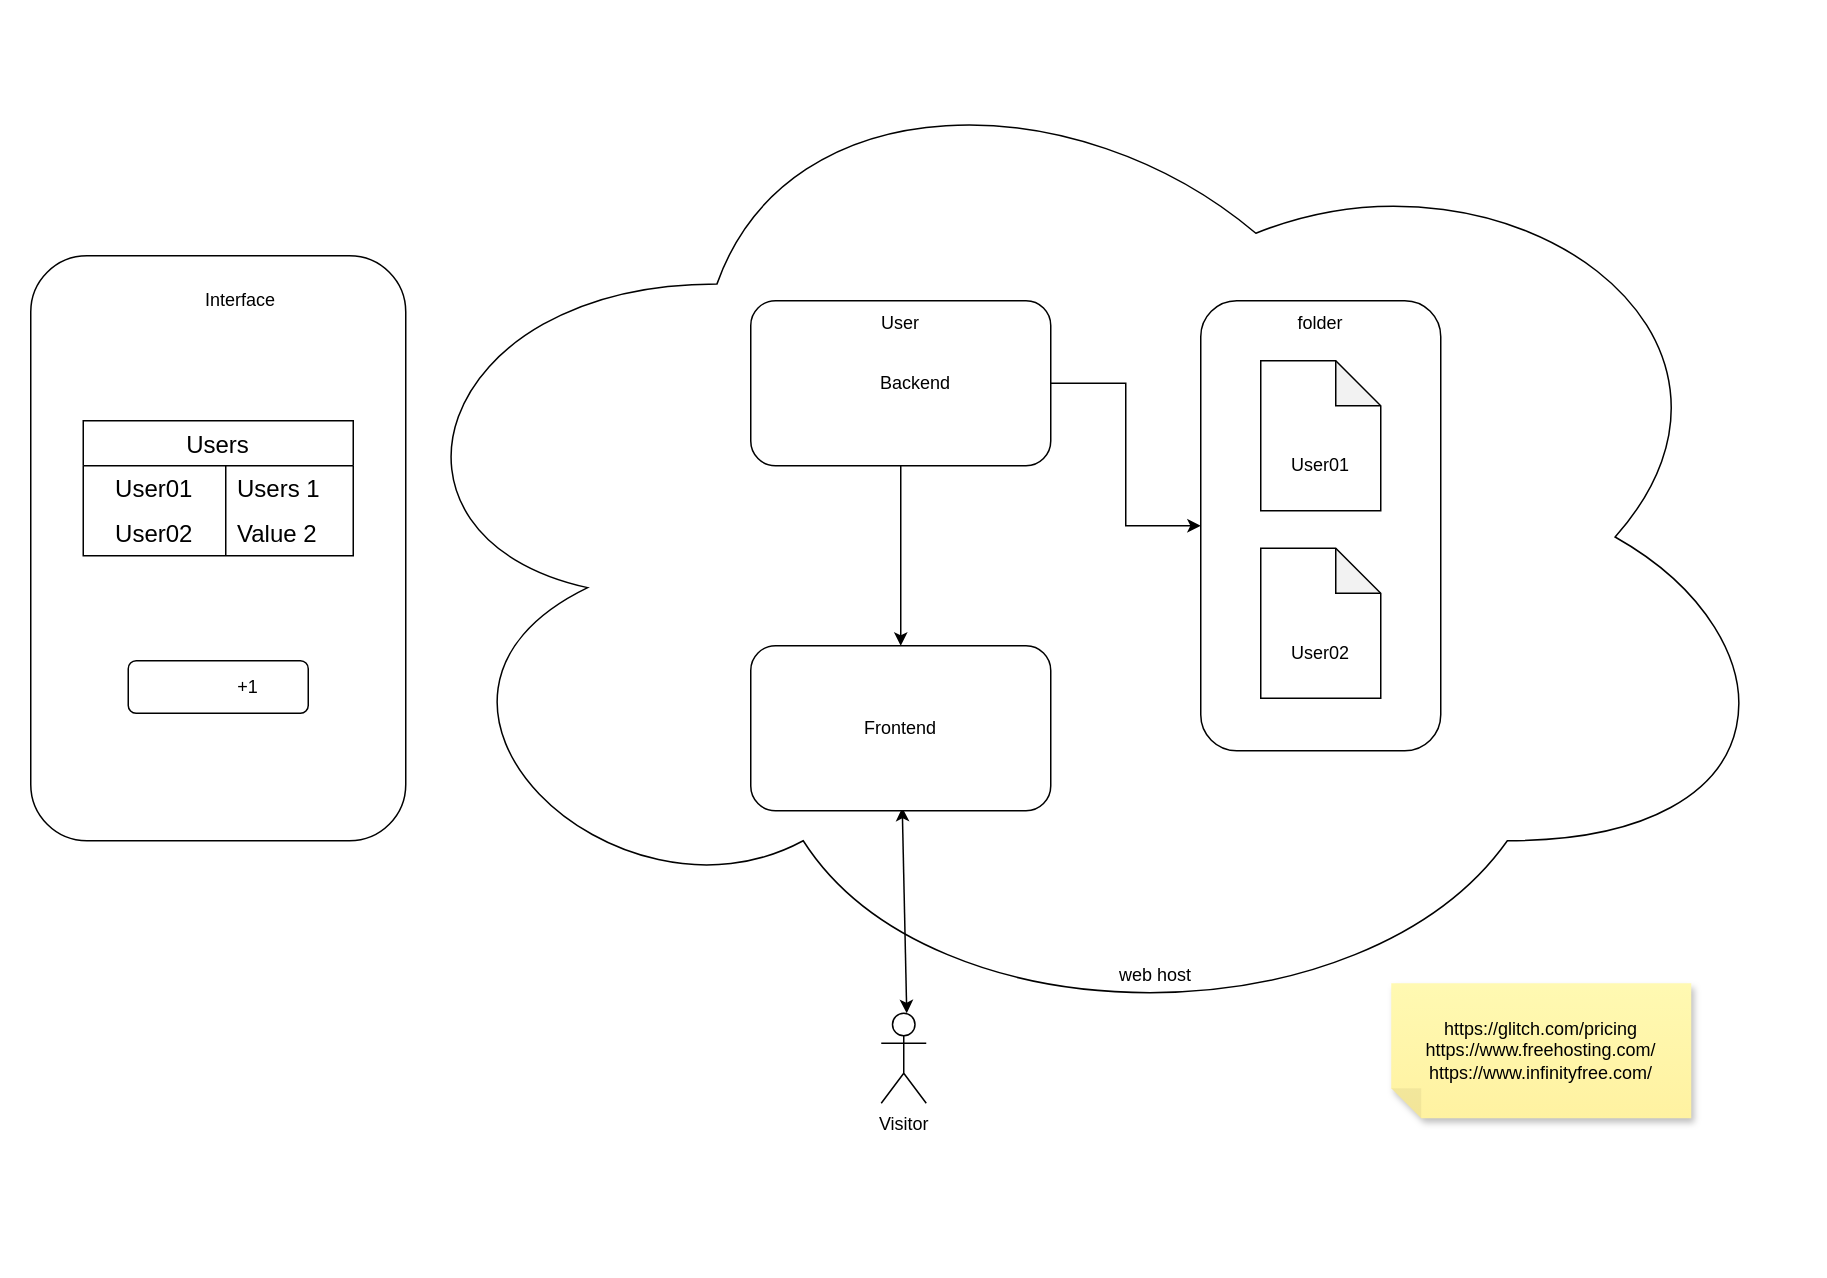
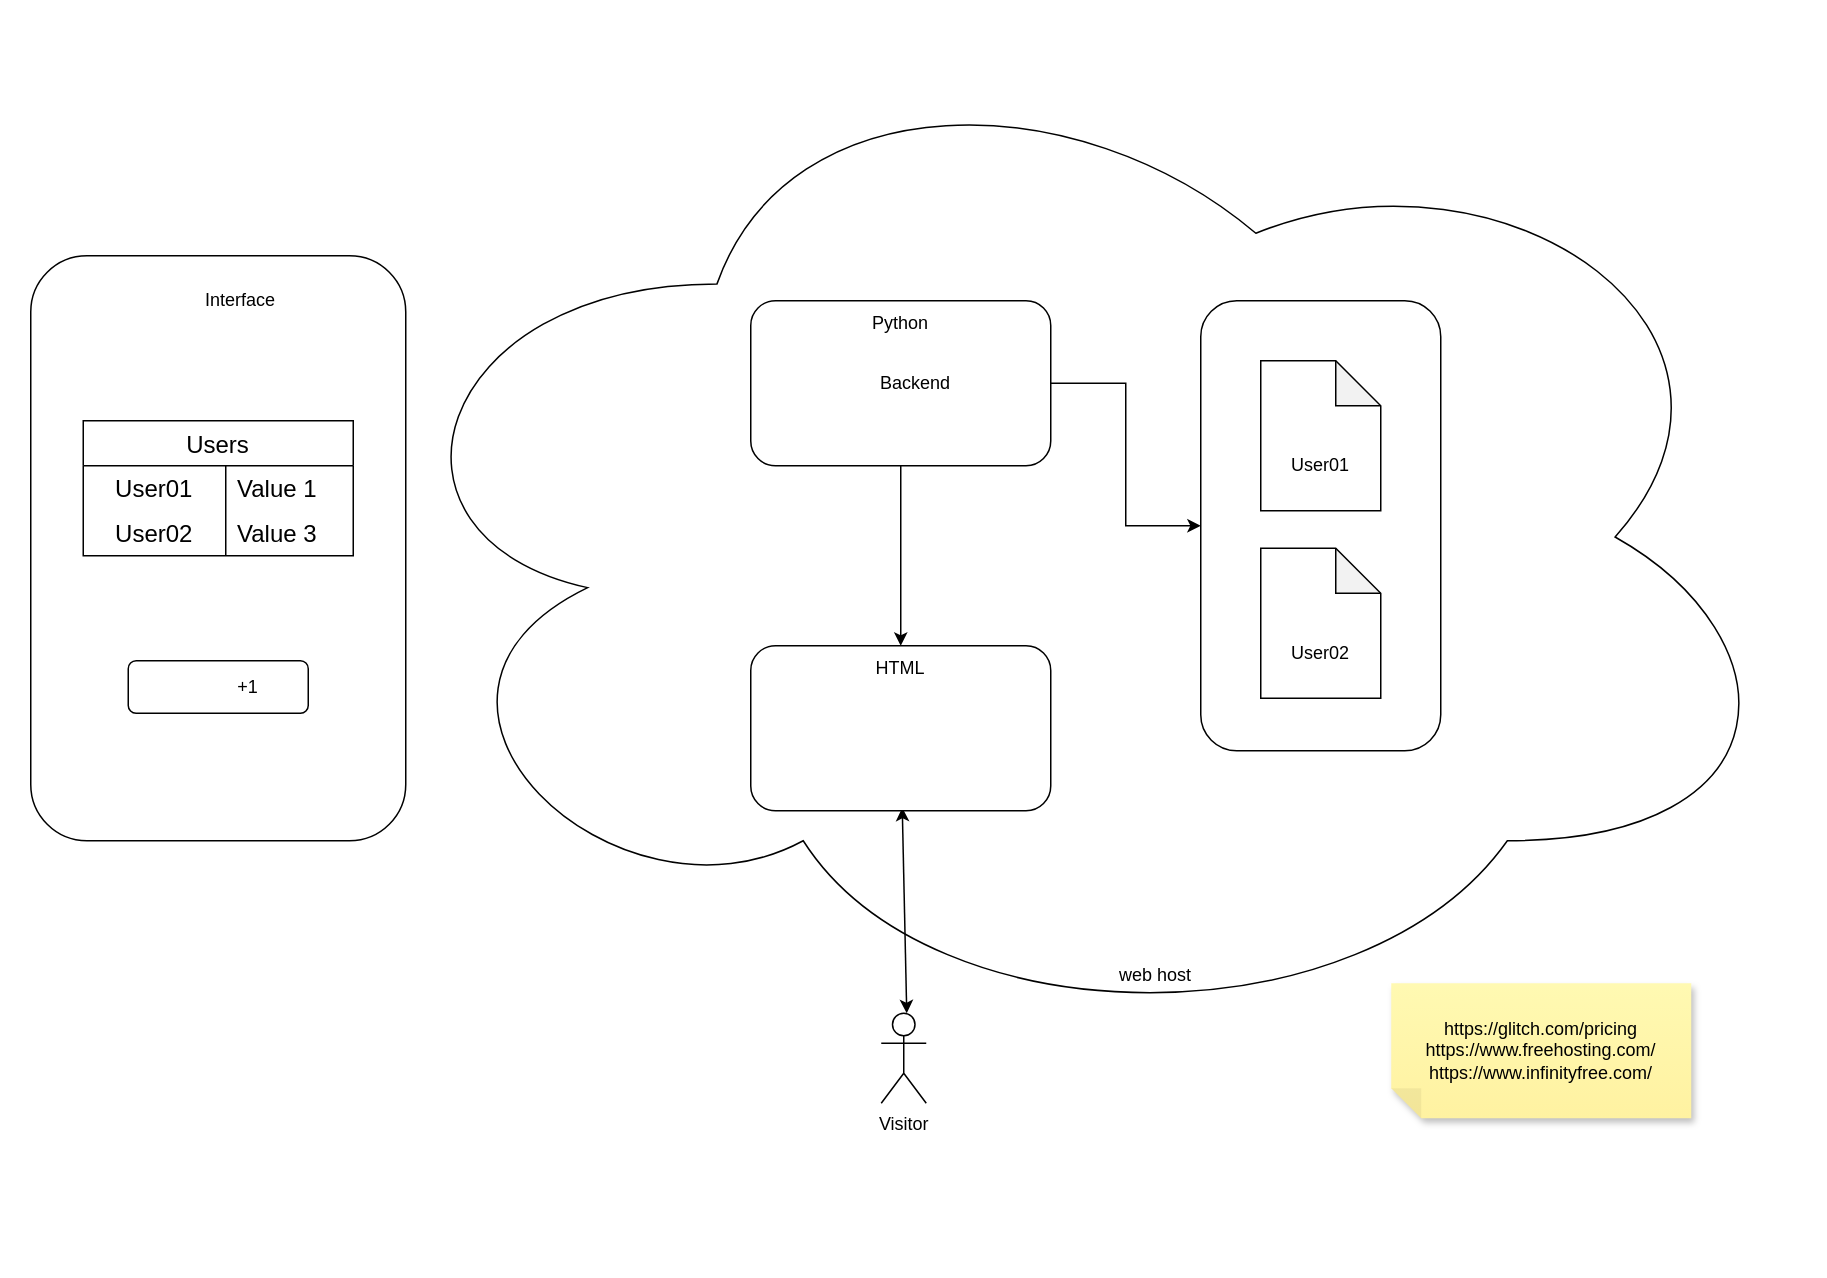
node "User": label "User" -> "Python"
node "folder": removed
node "Users 1": label "Users 1" -> "Value 1"
node "Value 2": label "Value 2" -> "Value 3"
node "HTML": added
node "Frontend": removed
